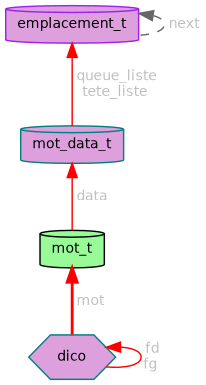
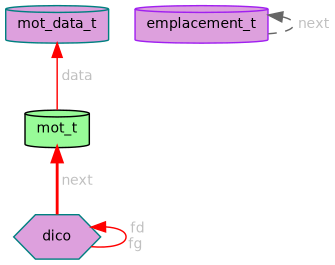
edge "mot_data_t" -> "emplacement_t": removed, label "queue_liste tete_liste"
edge "dico" -> "mot_t": label " mot" -> " next"
